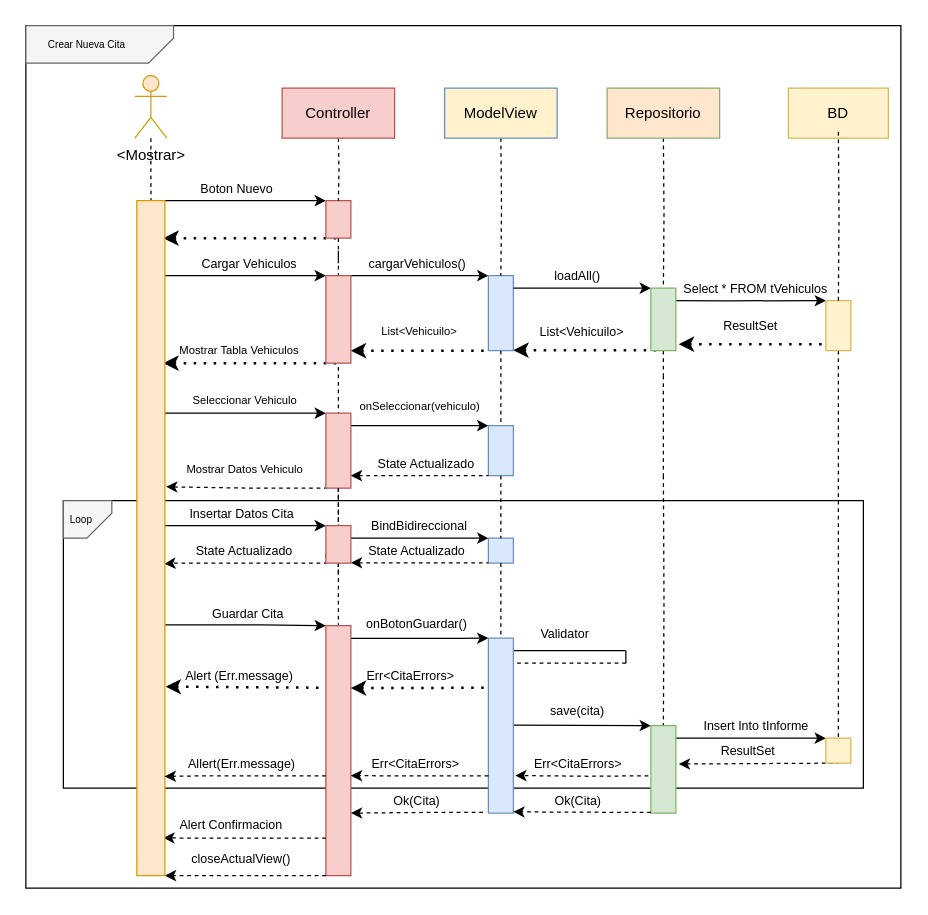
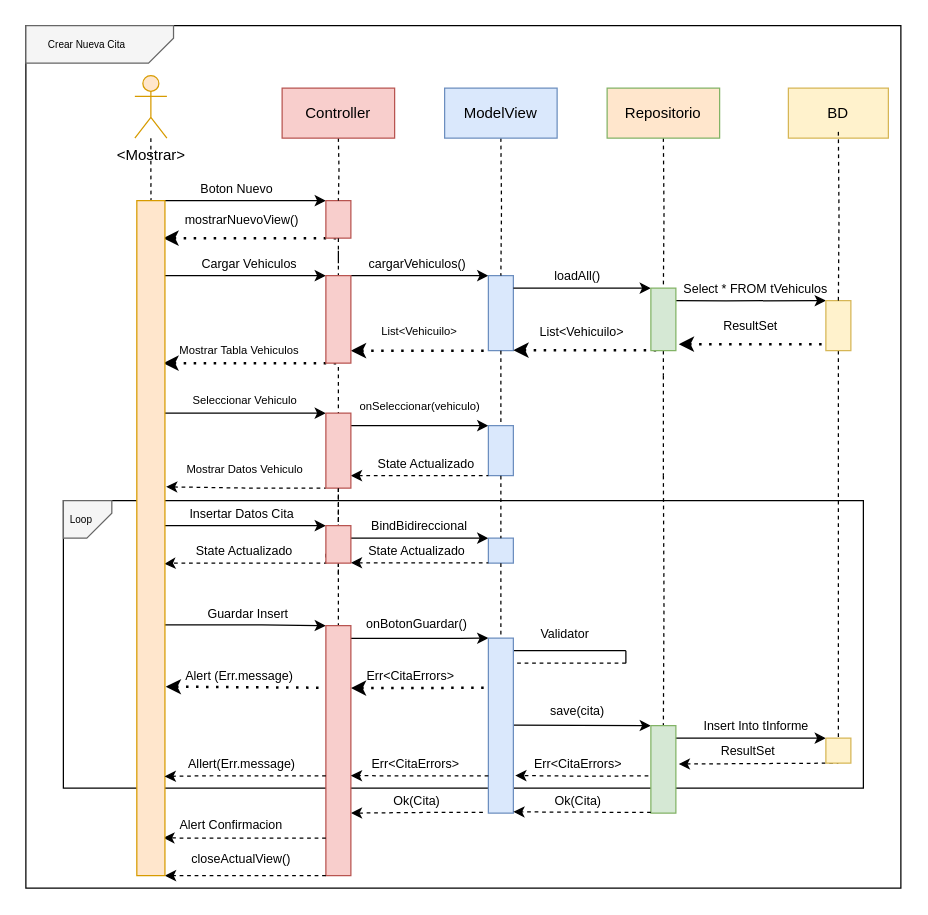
node "ModelView": fillcolor #fff2cc -> #dae8fc
node "mostrarNuevoView()": added
node "Guardar Cita": label "Guardar Cita" -> "Guardar Insert"
